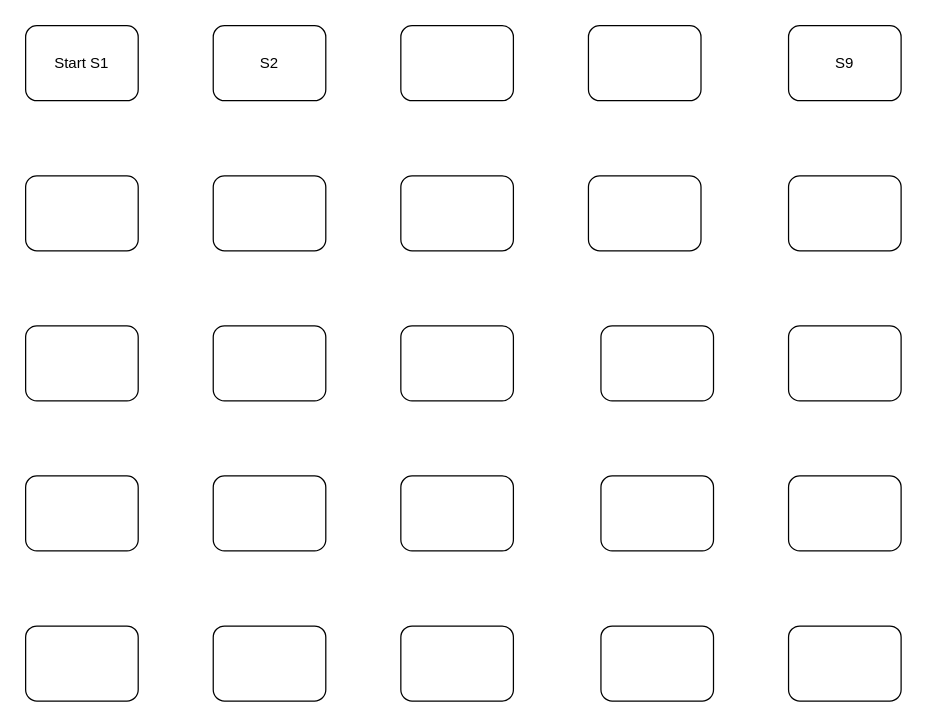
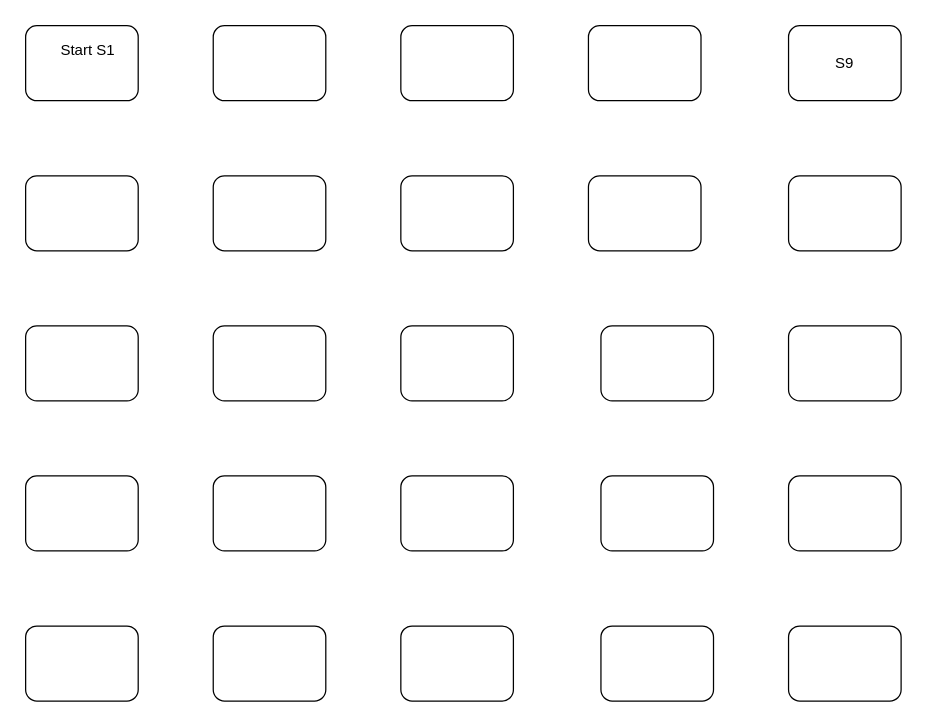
node "Start S1": moved (82, 63) -> (88, 51)
node "S2": removed
